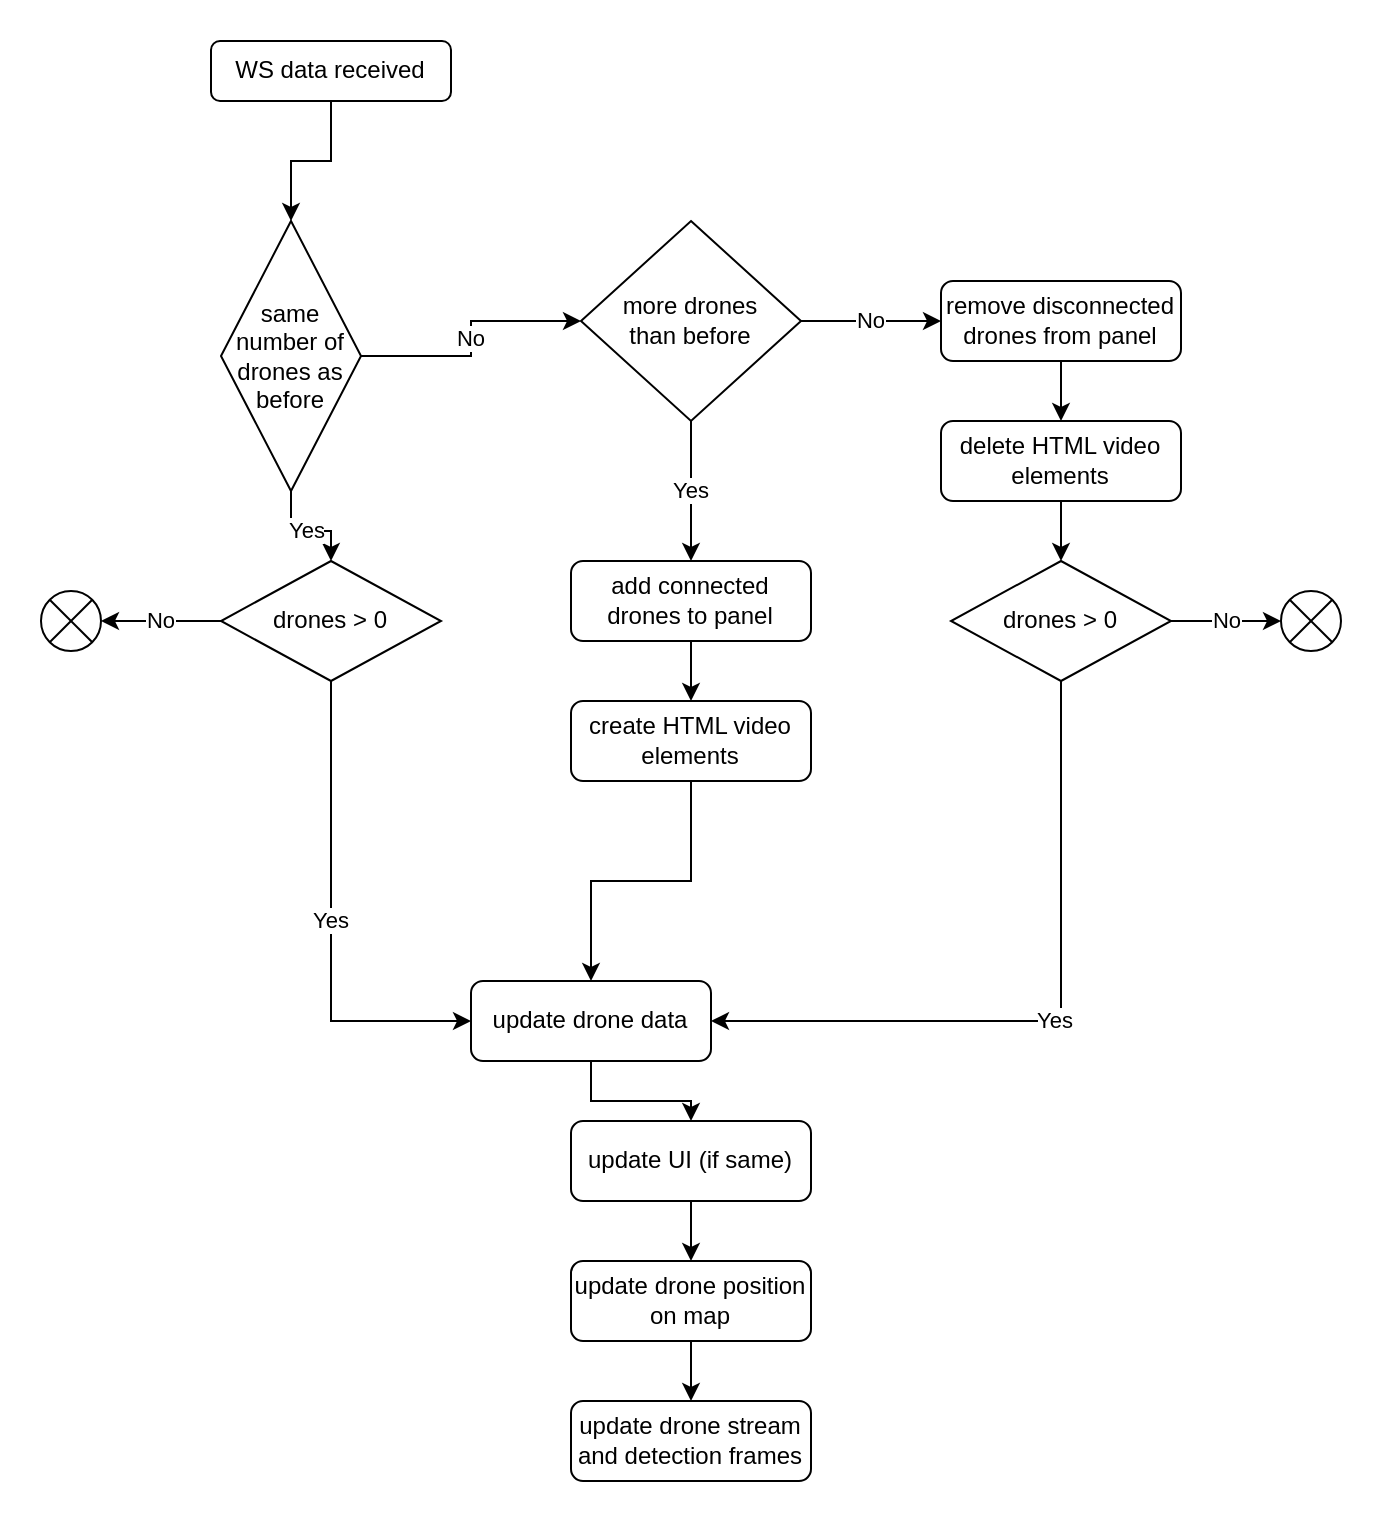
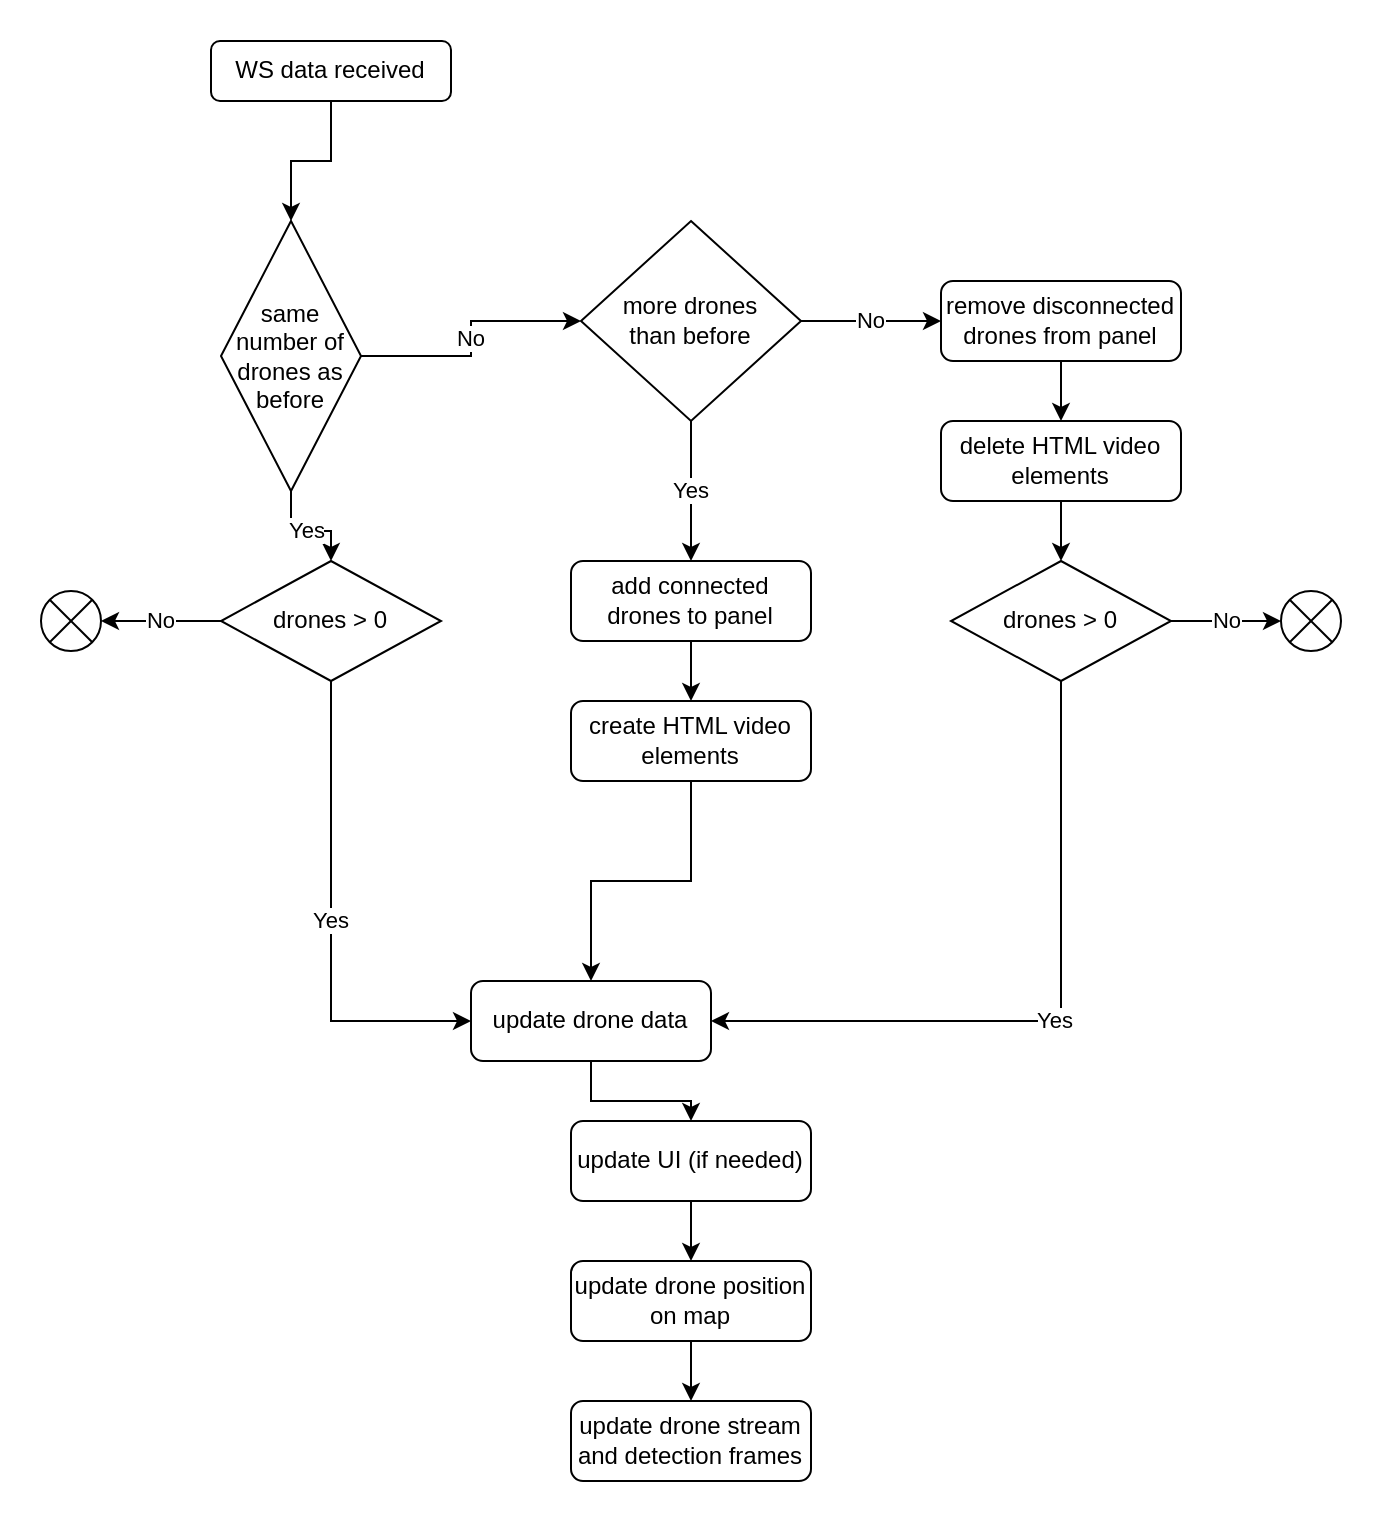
node "update UI (if same)": label "update UI (if same)" -> "update UI (if needed)"
